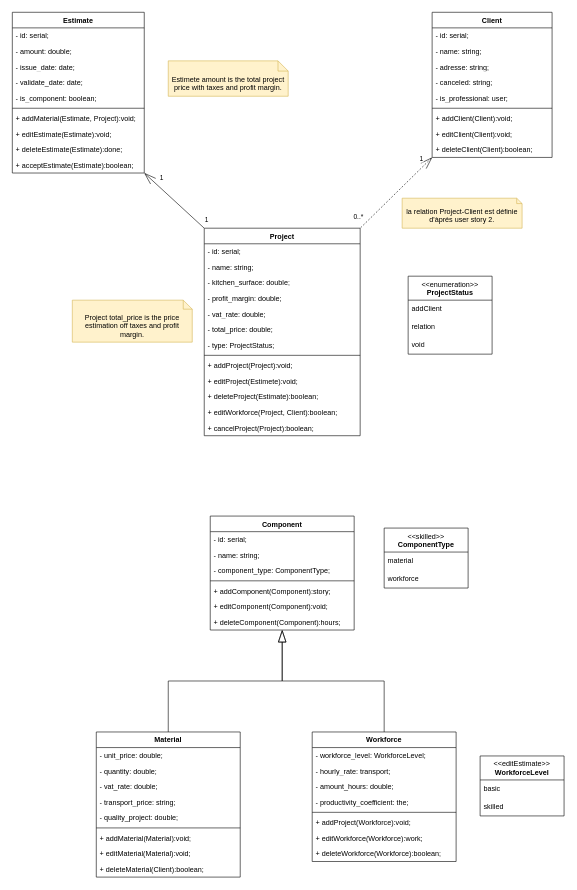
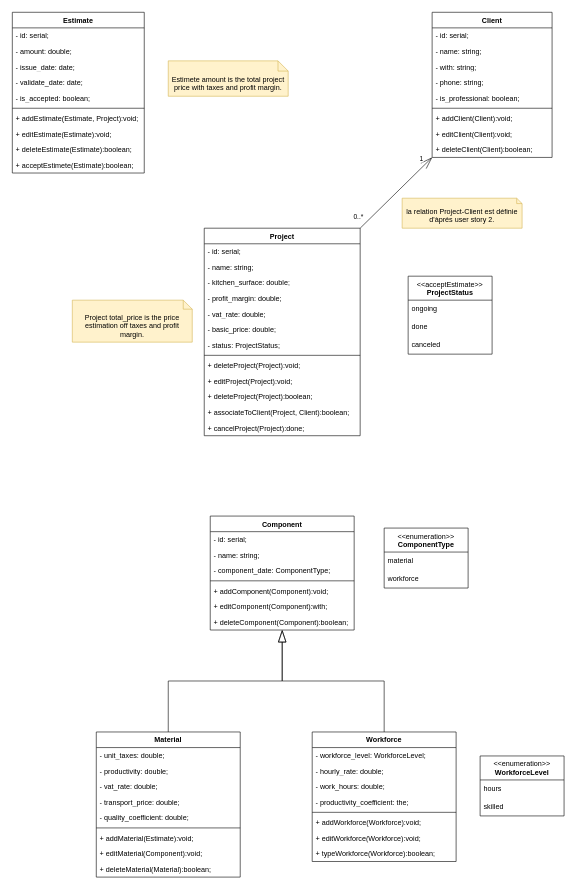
node "- adresse: string;": label "- adresse: string;" -> "- with: string;"
node "- canceled: string;": label "- canceled: string;" -> "- phone: string;"
node "- is_component: boolean;": label "- is_component: boolean;" -> "- is_accepted: boolean;"
node "- is_professional: user;": label "- is_professional: user;" -> "- is_professional: boolean;"
node "+ addMaterial(Estimate, Project):void;": label "+ addMaterial(Estimate, Project):void;" -> "+ addEstimate(Estimate, Project):void;"
node "+ deleteEstimate(Estimate):done;": label "+ deleteEstimate(Estimate):done;" -> "+ deleteEstimate(Estimate):boolean;"
node "+ acceptEstimate(Estimate):boolean;": label "+ acceptEstimate(Estimate):boolean;" -> "+ acceptEstimete(Estimate):boolean;"
edge "Project" -> "Client": style dashed -> solid
edge "Project" -> "Estimate": removed, labels "1", "1"
node "<<enumeration>> ProjectStatus": label "<<enumeration>> ProjectStatus" -> "<<acceptEstimate>> ProjectStatus"
node "addClient": label "addClient" -> "ongoing"
node "relation": label "relation" -> "done"
node "- total_price: double;": label "- total_price: double;" -> "- basic_price: double;"
node "void": label "void" -> "canceled"
node "- type: ProjectStatus;": label "- type: ProjectStatus;" -> "- status: ProjectStatus;"
node "+ addProject(Project):void;": label "+ addProject(Project):void;" -> "+ deleteProject(Project):void;"
node "+ editProject(Estimete):void;": label "+ editProject(Estimete):void;" -> "+ editProject(Project):void;"
node "+ deleteProject(Estimate):boolean;": label "+ deleteProject(Estimate):boolean;" -> "+ deleteProject(Project):boolean;"
node "+ editWorkforce(Project, Client):boolean;": label "+ editWorkforce(Project, Client):boolean;" -> "+ associateToClient(Project, Client):boolean;"
node "+ cancelProject(Project):boolean;": label "+ cancelProject(Project):boolean;" -> "+ cancelProject(Project):done;"
node "<<skilled>> ComponentType": label "<<skilled>> ComponentType" -> "<<enumeration>> ComponentType"
node "- component_type: ComponentType;": label "- component_type: ComponentType;" -> "- component_date: ComponentType;"
node "+ addComponent(Component):story;": label "+ addComponent(Component):story;" -> "+ addComponent(Component):void;"
node "+ editComponent(Component):void;": label "+ editComponent(Component):void;" -> "+ editComponent(Component):with;"
node "+ deleteComponent(Component):hours;": label "+ deleteComponent(Component):hours;" -> "+ deleteComponent(Component):boolean;"
node "- unit_price: double;": label "- unit_price: double;" -> "- unit_taxes: double;"
node "<<editEstimate>> WorkforceLevel": label "<<editEstimate>> WorkforceLevel" -> "<<enumeration>> WorkforceLevel"
node "- quantity: double;": label "- quantity: double;" -> "- productivity: double;"
node "- hourly_rate: transport;": label "- hourly_rate: transport;" -> "- hourly_rate: double;"
node "- amount_hours: double;": label "- amount_hours: double;" -> "- work_hours: double;"
node "basic": label "basic" -> "hours"
node "- transport_price: string;": label "- transport_price: string;" -> "- transport_price: double;"
node "- quality_project: double;": label "- quality_project: double;" -> "- quality_coefficient: double;"
node "+ addProject(Workforce):void;": label "+ addProject(Workforce):void;" -> "+ addWorkforce(Workforce):void;"
node "+ addMaterial(Material):void;": label "+ addMaterial(Material):void;" -> "+ addMaterial(Estimate):void;"
node "+ editWorkforce(Workforce):work;": label "+ editWorkforce(Workforce):work;" -> "+ editWorkforce(Workforce):void;"
node "+ editMaterial(Material):void;": label "+ editMaterial(Material):void;" -> "+ editMaterial(Component):void;"
node "+ deleteWorkforce(Workforce):boolean;": label "+ deleteWorkforce(Workforce):boolean;" -> "+ typeWorkforce(Workforce):boolean;"
node "+ deleteMaterial(Client):boolean;": label "+ deleteMaterial(Client):boolean;" -> "+ deleteMaterial(Material):boolean;"
